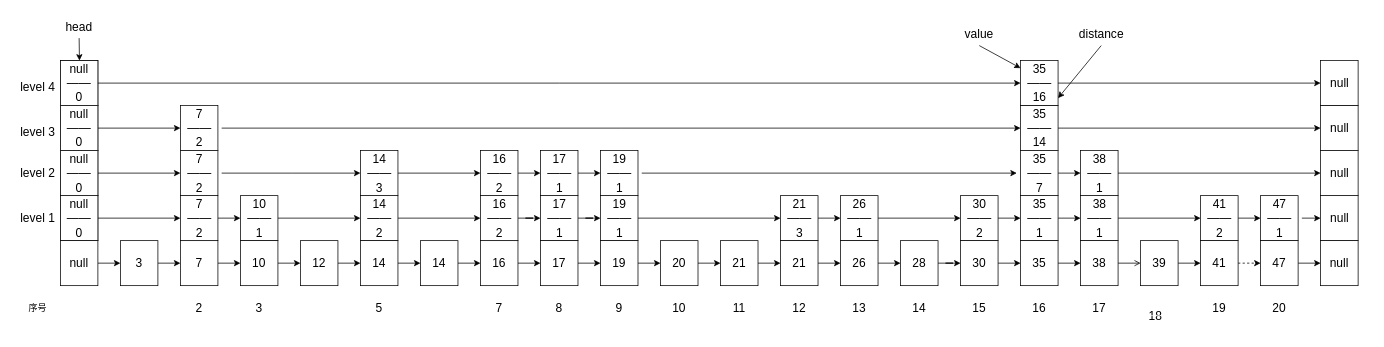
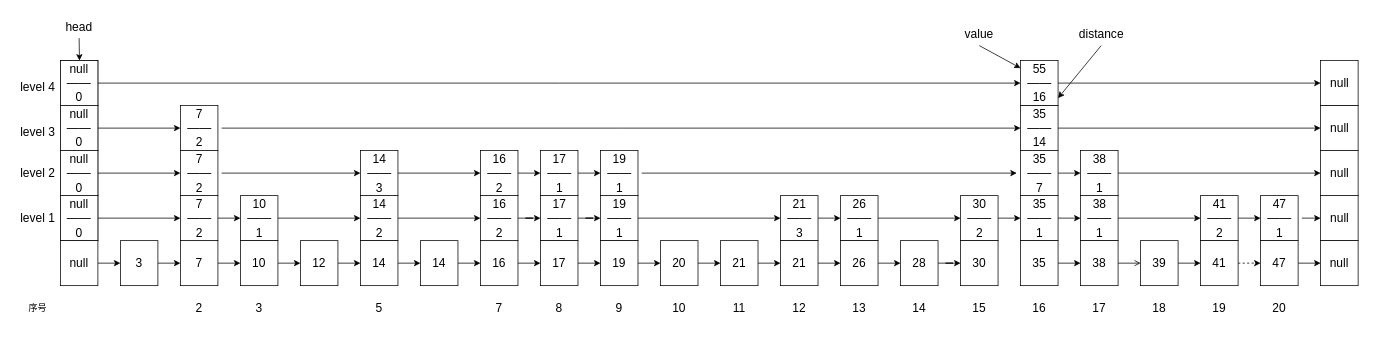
node "35——16": label "35——16" -> "55——16"
edge "30" -> "35": removed
node "18": moved (1155, 315) -> (1159, 308)
